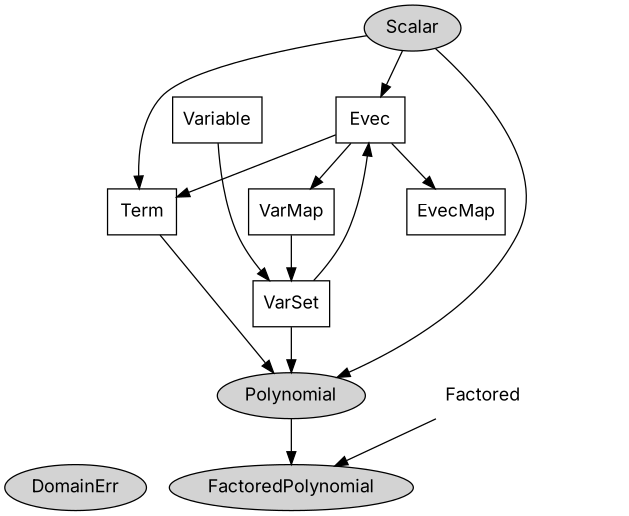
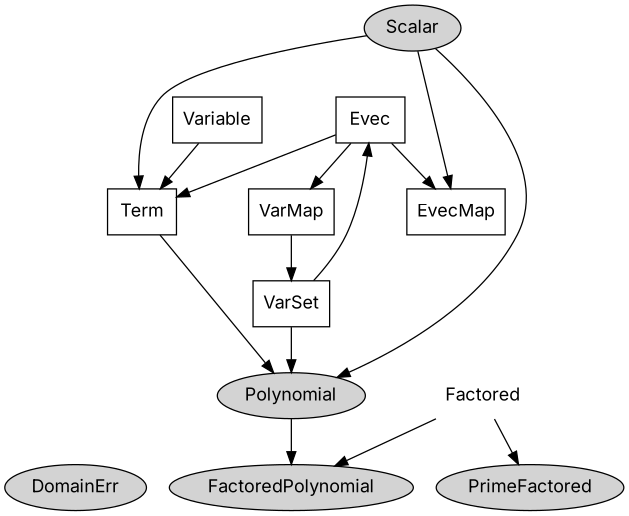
edge "Scalar" -> "Evec": now "Scalar" -> "EvecMap"
edge "Variable" -> "VarSet": now "Variable" -> "Term"
node "PrimeFactored": added
